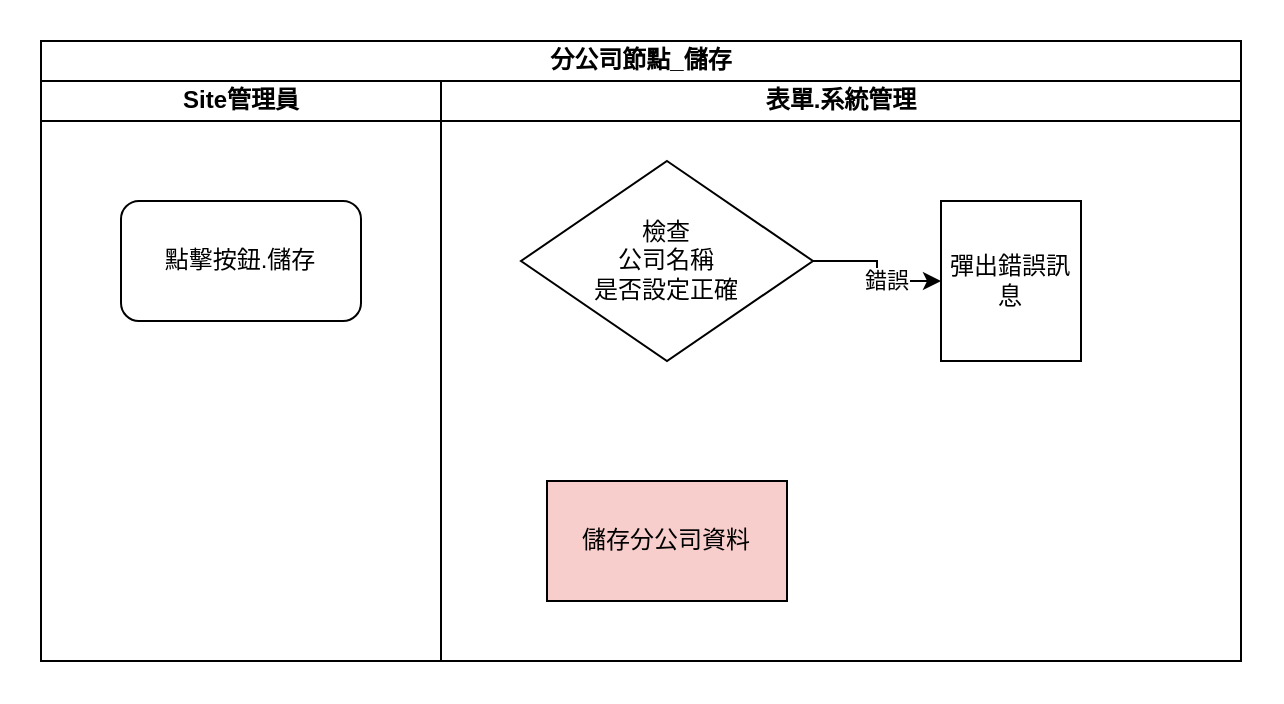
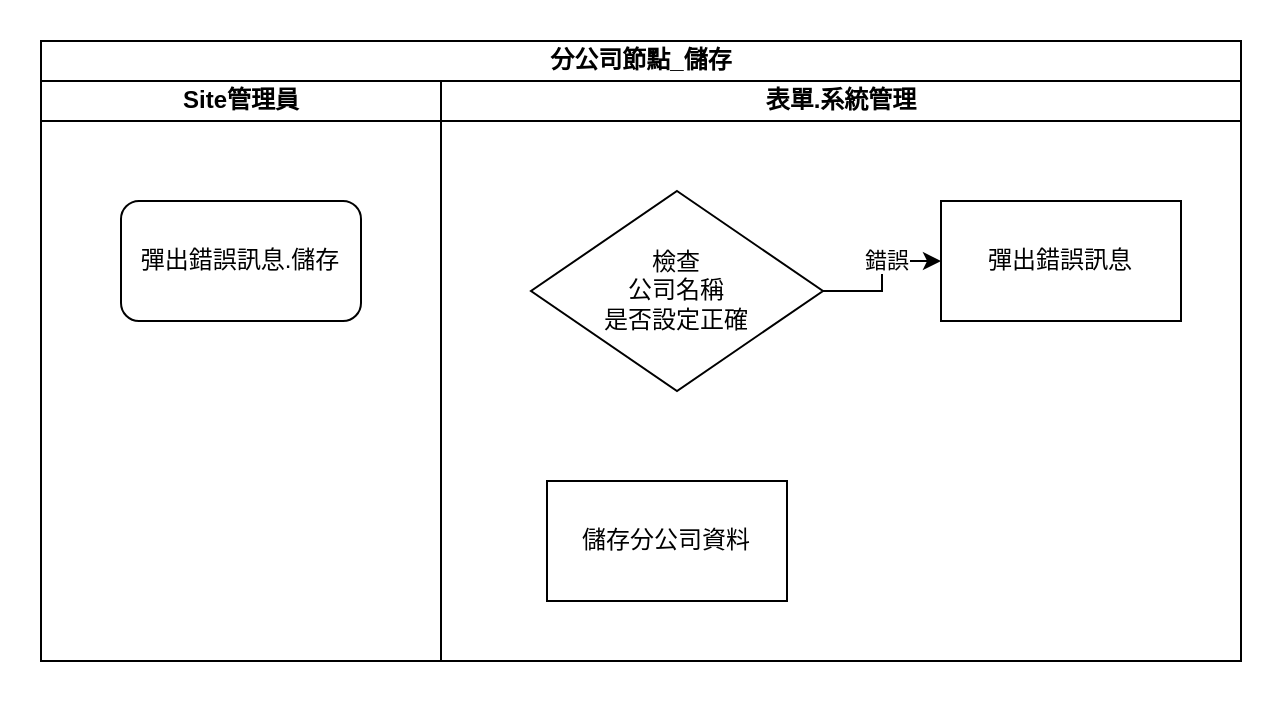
node "點擊按鈕.儲存": label "點擊按鈕.儲存" -> "彈出錯誤訊息.儲存"
node "檢查 公司名稱 是否設定正確": moved (667, 261) -> (677, 291)
node "彈出錯誤訊息": size 140x160 -> 240x120
node "儲存分公司資料": fillcolor #f8cecc -> #ffffff
